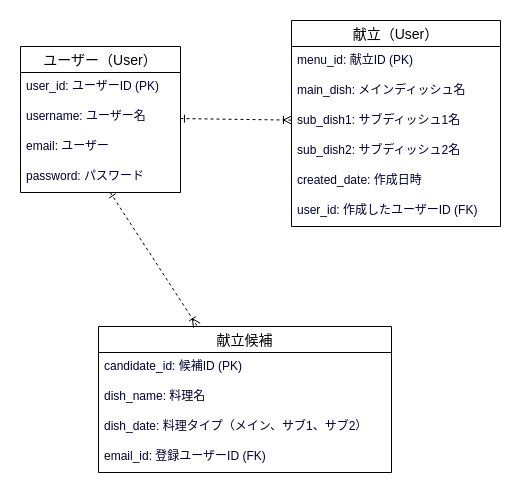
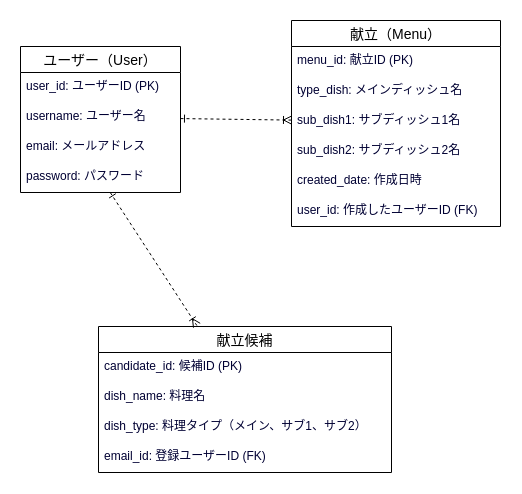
node "献立（User）": label "献立（User）" -> "献立（Menu）"
node "main_dish: メインディッシュ名": label "main_dish: メインディッシュ名" -> "type_dish: メインディッシュ名"
node "email: ユーザー": label "email: ユーザー" -> "email: メールアドレス"
node "dish_date: 料理タイプ（メイン、サブ1、サブ2）": label "dish_date: 料理タイプ（メイン、サブ1、サブ2）" -> "dish_type: 料理タイプ（メイン、サブ1、サブ2）"
